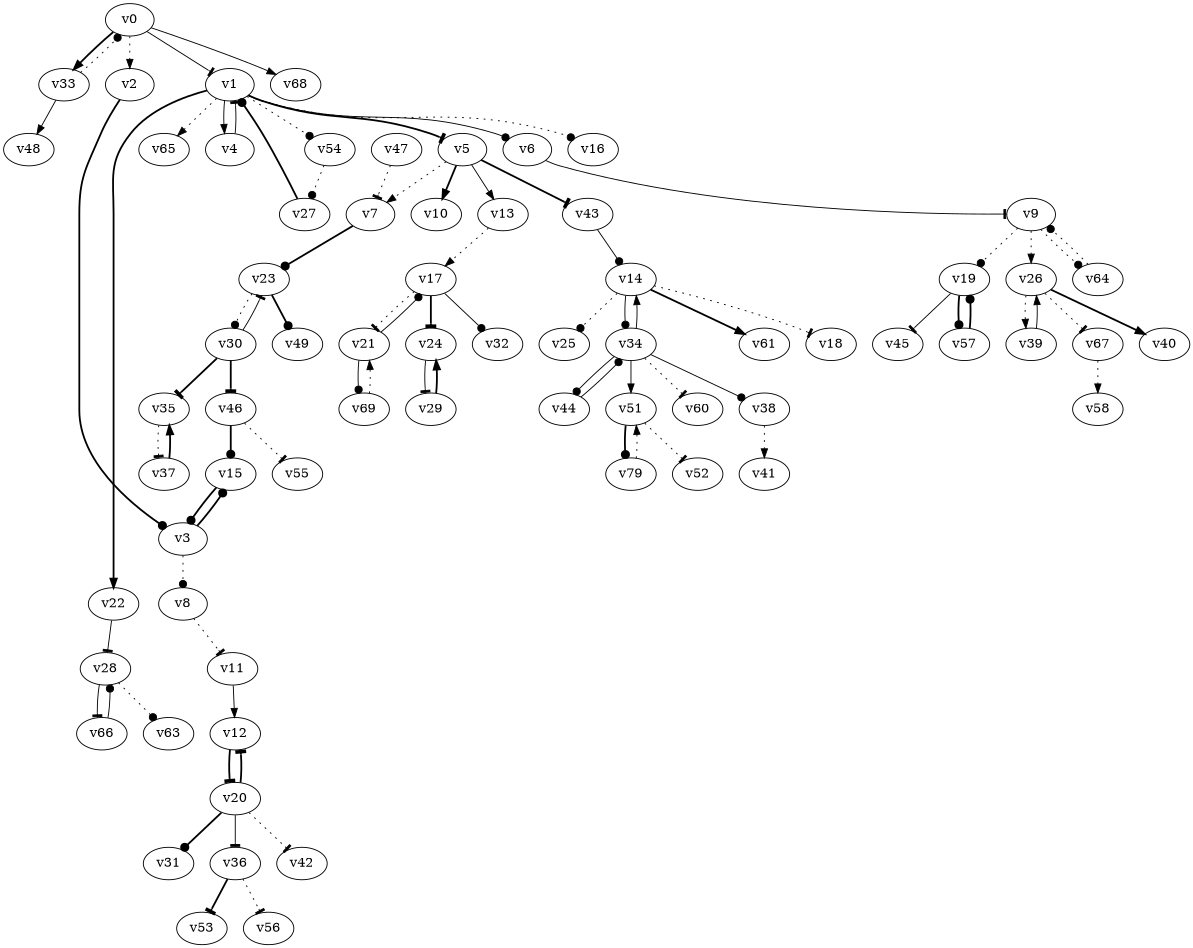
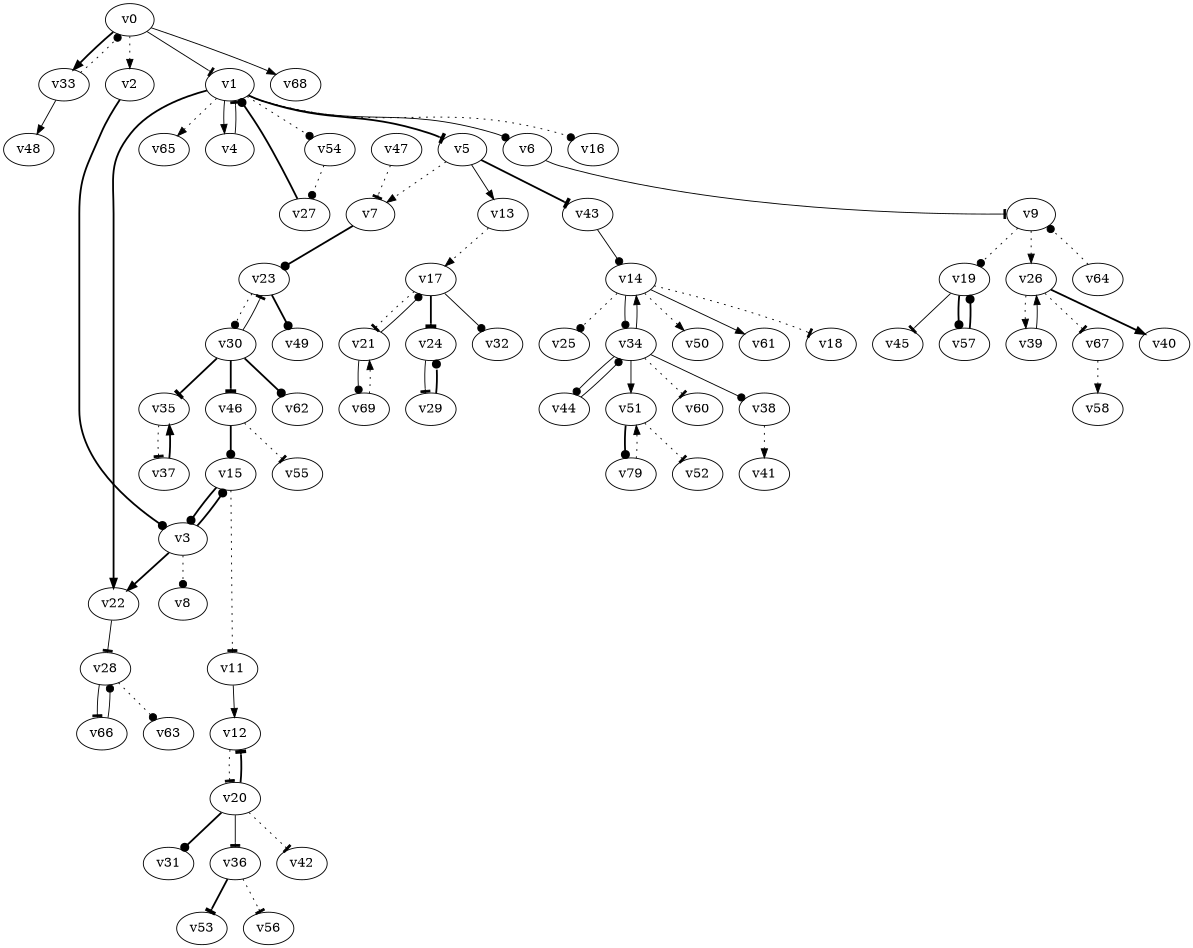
node "v10": removed
edge "v9" -> "v64": removed
edge "v14" -> "v61": style bold -> solid
node "v50": added
edge "v29" -> "v24": arrowhead normal -> dot
node "v62": added
edge "v3" -> "v22": added
edge "v8" -> "v11": now "v15" -> "v11"
edge "v12" -> "v20": style bold -> dotted
